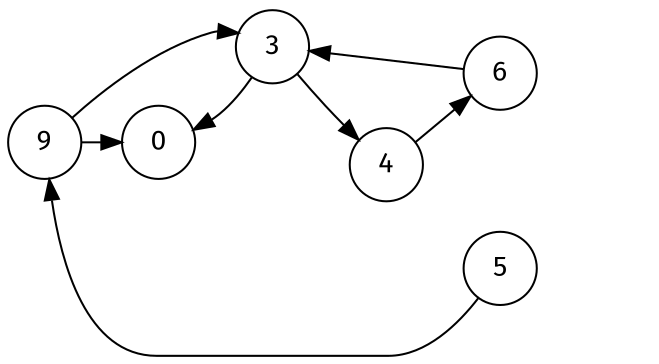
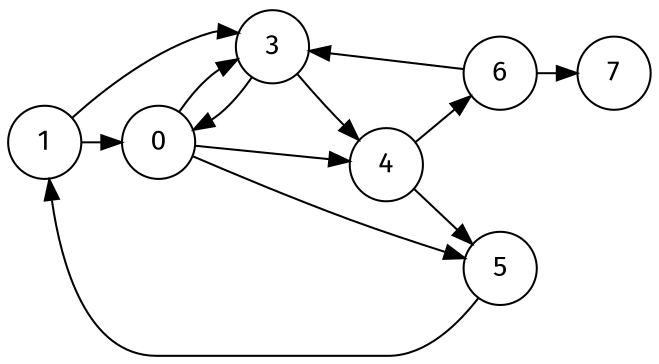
node "7": added
edge "0" -> "3": added
node "9": label "9" -> "1"
edge "0" -> "4": added
edge "0" -> "5": added
edge "4" -> "5": added
